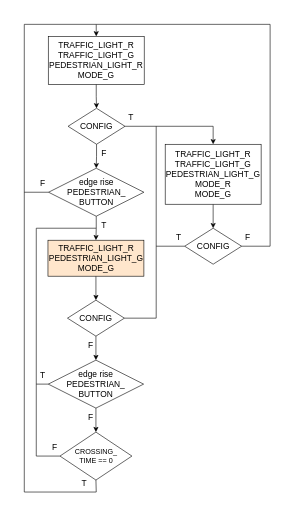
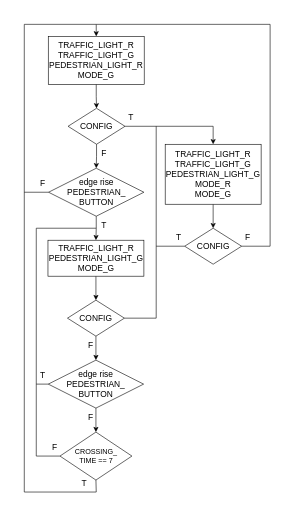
node "TRAFFIC_LIGHT_R PEDESTRIAN_LIGHT_G MODE_G": fillcolor #ffe6cc -> #ffffff
node "CROSSING_ TIME == 0": label "CROSSING_ TIME == 0" -> "CROSSING_ TIME == 7"
